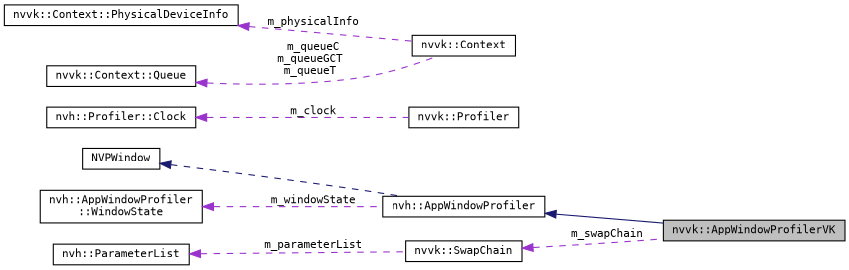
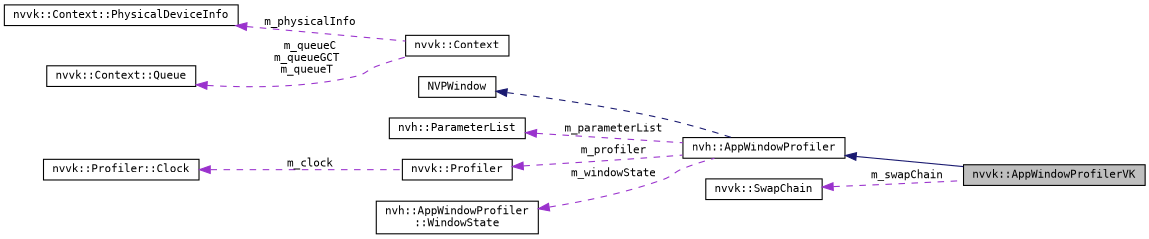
node "nvh::Profiler::Clock": label "nvh::Profiler::Clock" -> "nvvk::Profiler::Clock"
edge "nvh::AppWindowProfiler" -> "nvvk::Profiler": added, label "m_profiler"
edge "nvvk::SwapChain" -> "nvh::ParameterList": now "nvh::AppWindowProfiler" -> "nvh::ParameterList"
